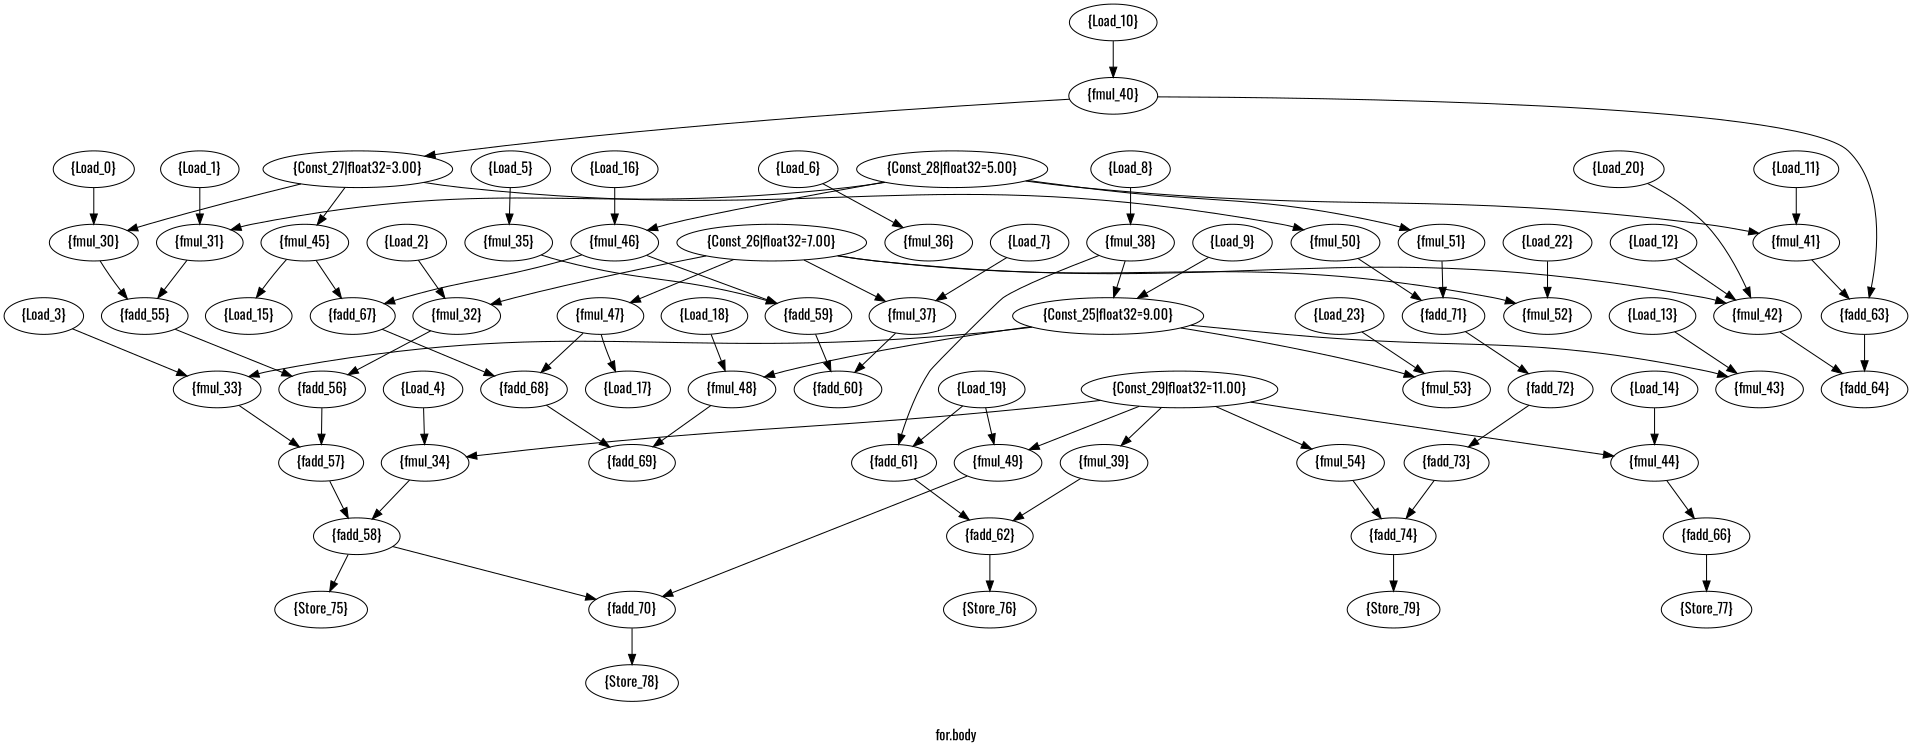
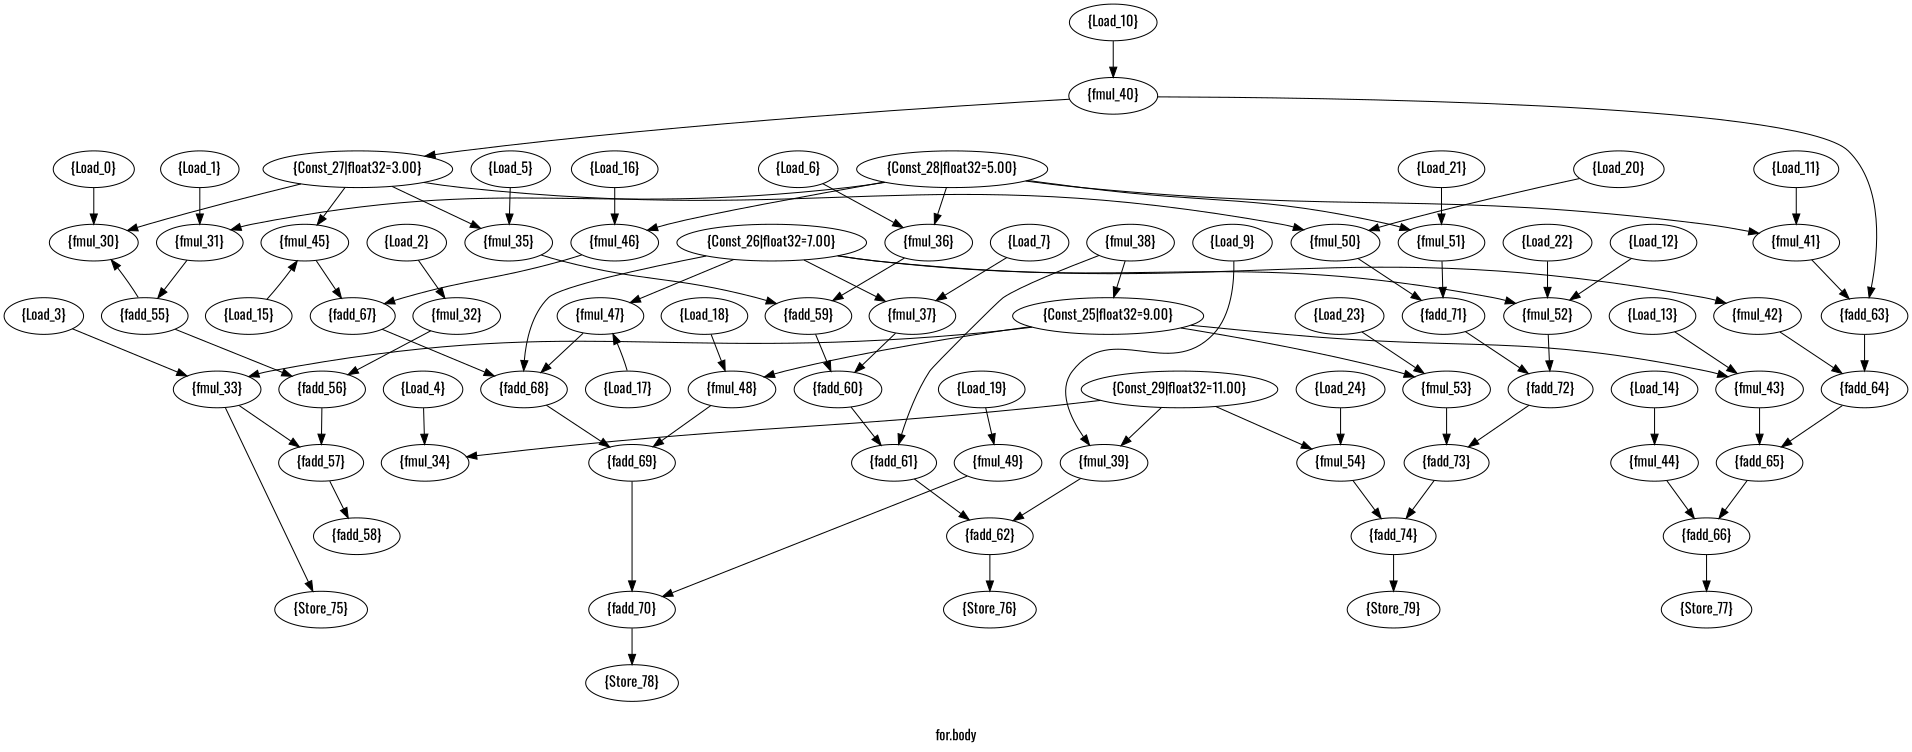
node "{Load_8}": removed
node "{Load_21}": added
edge "{Const_28|float32=5.00}" -> "{fmul_36}": added
edge "{Const_27|float32=3.00}" -> "{fmul_35}": added
edge "{Load_20}" -> "{fmul_42}": now "{Load_20}" -> "{fmul_50}"
edge "{fmul_45}" -> "{Load_15}": reversed
edge "{fmul_30}" -> "{fadd_55}": reversed
edge "{Load_12}" -> "{fmul_42}": now "{Load_12}" -> "{fmul_52}"
edge "{Const_26|float32=7.00}" -> "{fmul_32}": now "{Const_26|float32=7.00}" -> "{fadd_68}"
edge "{fmul_46}" -> "{fadd_59}": now "{fmul_36}" -> "{fadd_59}"
edge "{Load_9}" -> "{Const_25|float32=9.00}": now "{Load_9}" -> "{fmul_39}"
edge "{fmul_52}" -> "{fadd_72}": added
edge "{fmul_47}" -> "{Load_17}": reversed
node "{Load_24}": added
edge "{fmul_53}" -> "{fadd_73}": added
edge "{Load_19}" -> "{fadd_61}": now "{fadd_60}" -> "{fadd_61}"
edge "{Const_29|float32=11.00}" -> "{fmul_49}": removed
edge "{Const_29|float32=11.00}" -> "{fmul_44}": removed
node "{fadd_65}": added
edge "{fmul_34}" -> "{fadd_58}": removed
edge "{fadd_58}" -> "{Store_75}": now "{fmul_33}" -> "{Store_75}"
edge "{fadd_58}" -> "{fadd_70}": now "{fadd_69}" -> "{fadd_70}"
